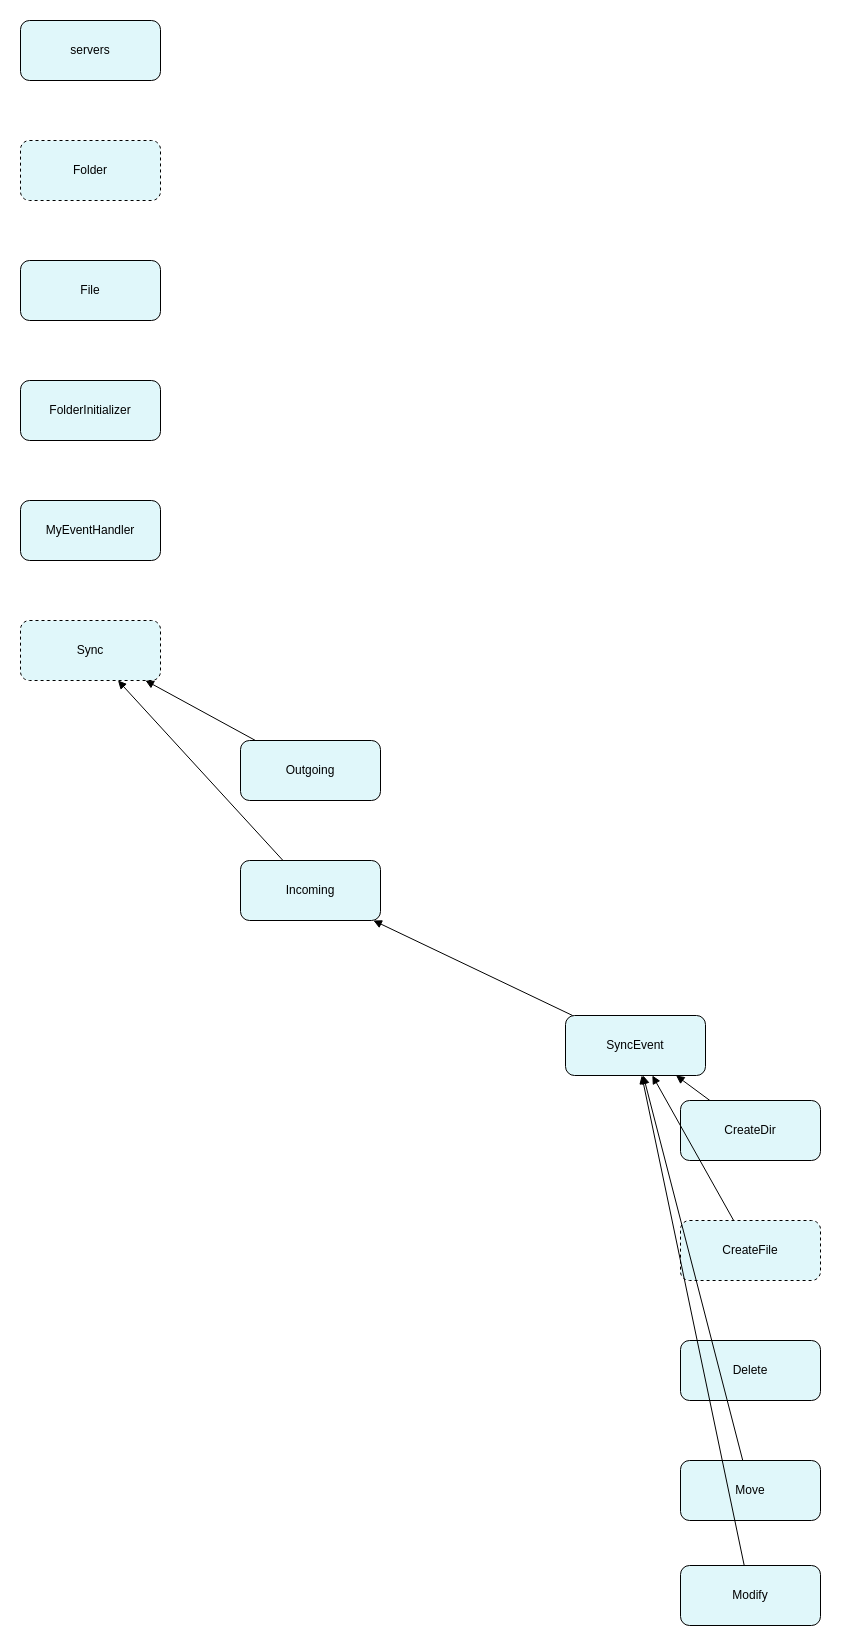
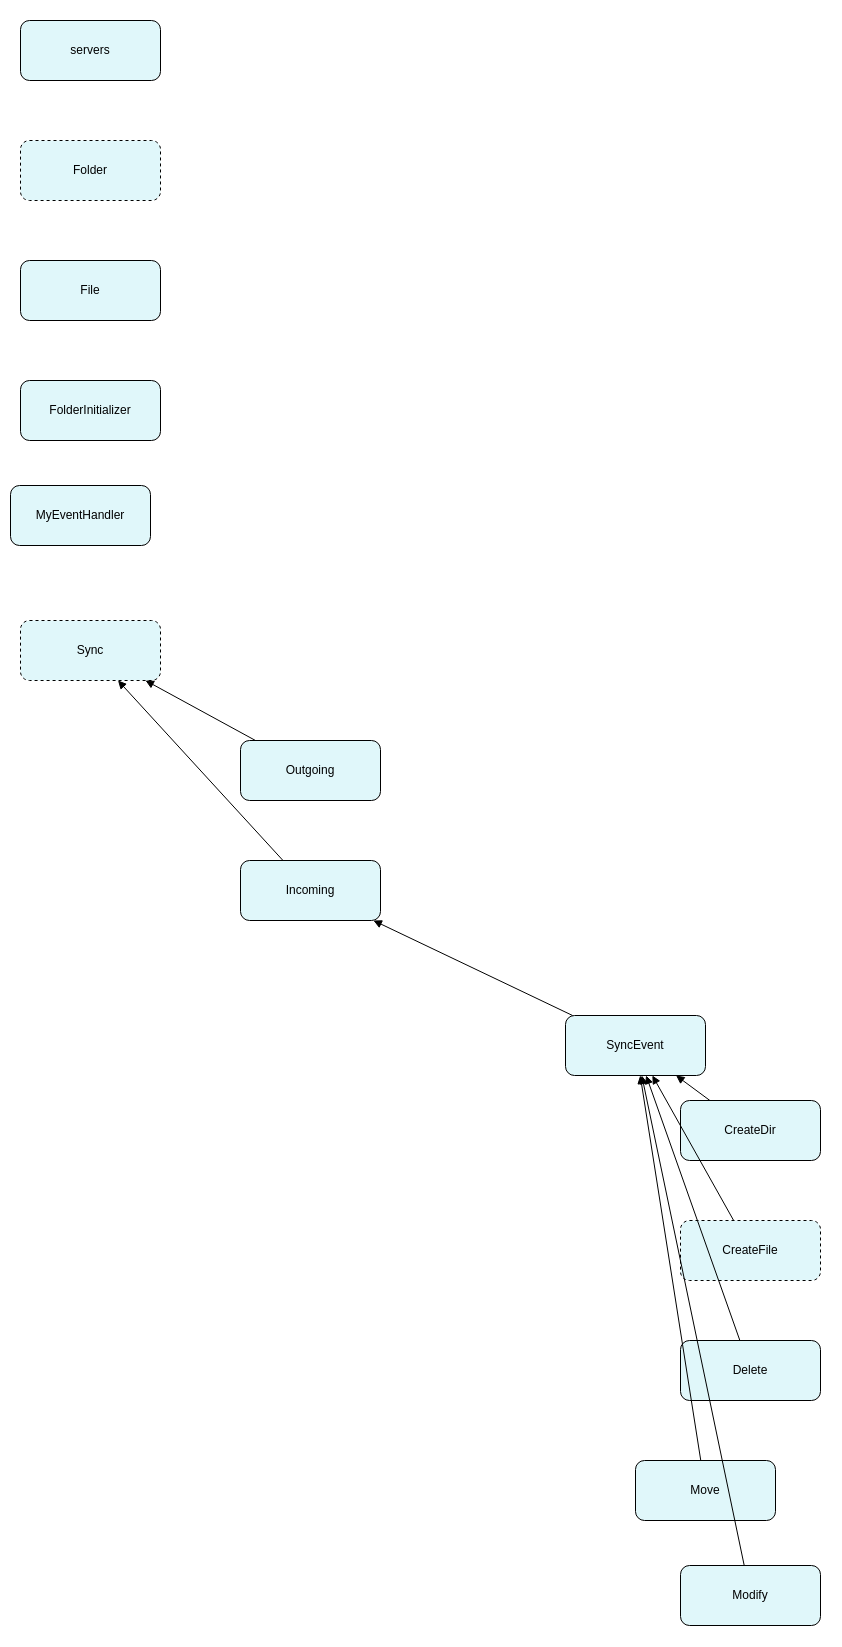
node "MyEventHandler": moved (91, 531) -> (81, 516)
edge "Delete" -> "SyncEvent": added
node "Move": moved (751, 1491) -> (706, 1491)
